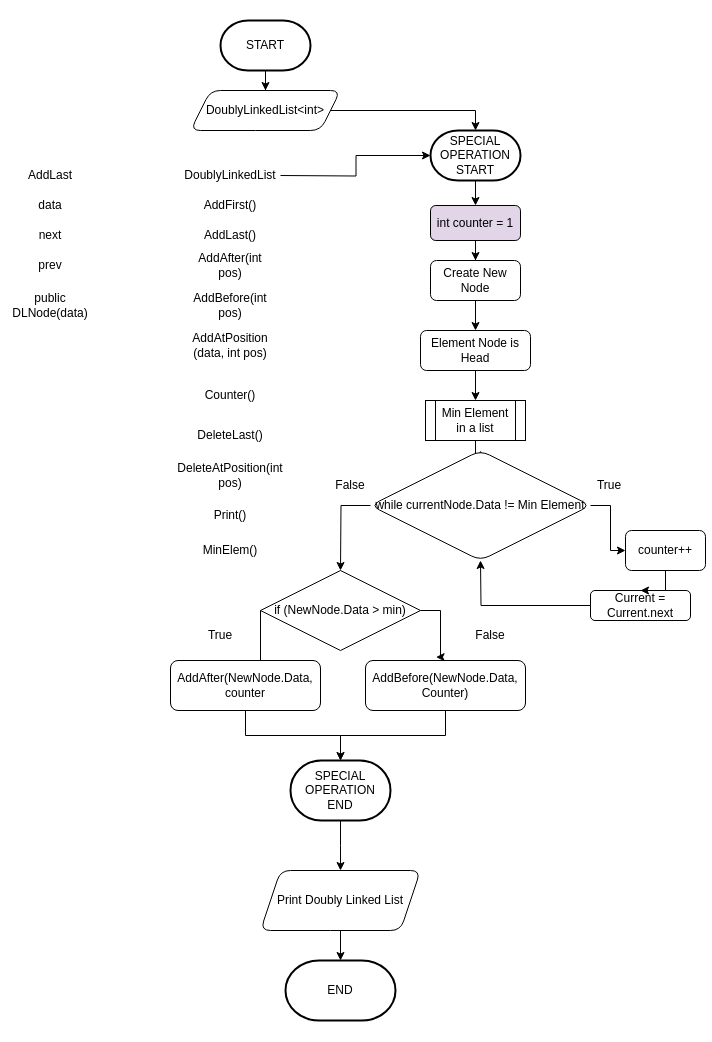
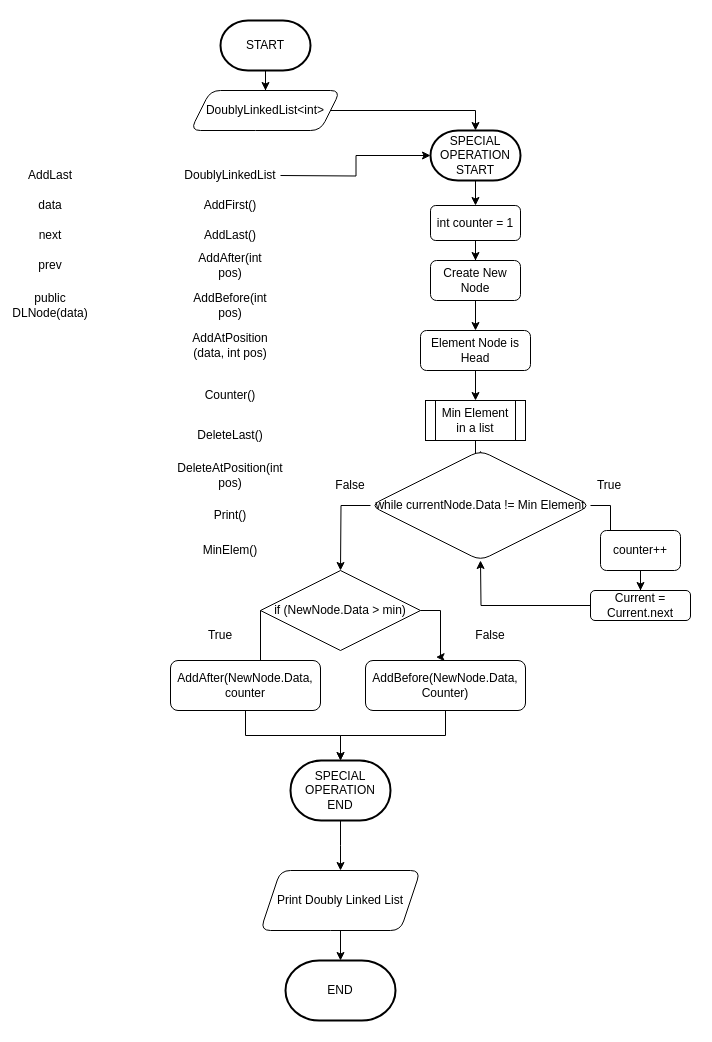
node "int counter = 1": fillcolor #e1d5e7 -> #ffffff
node "counter++": moved (666, 551) -> (641, 551)
